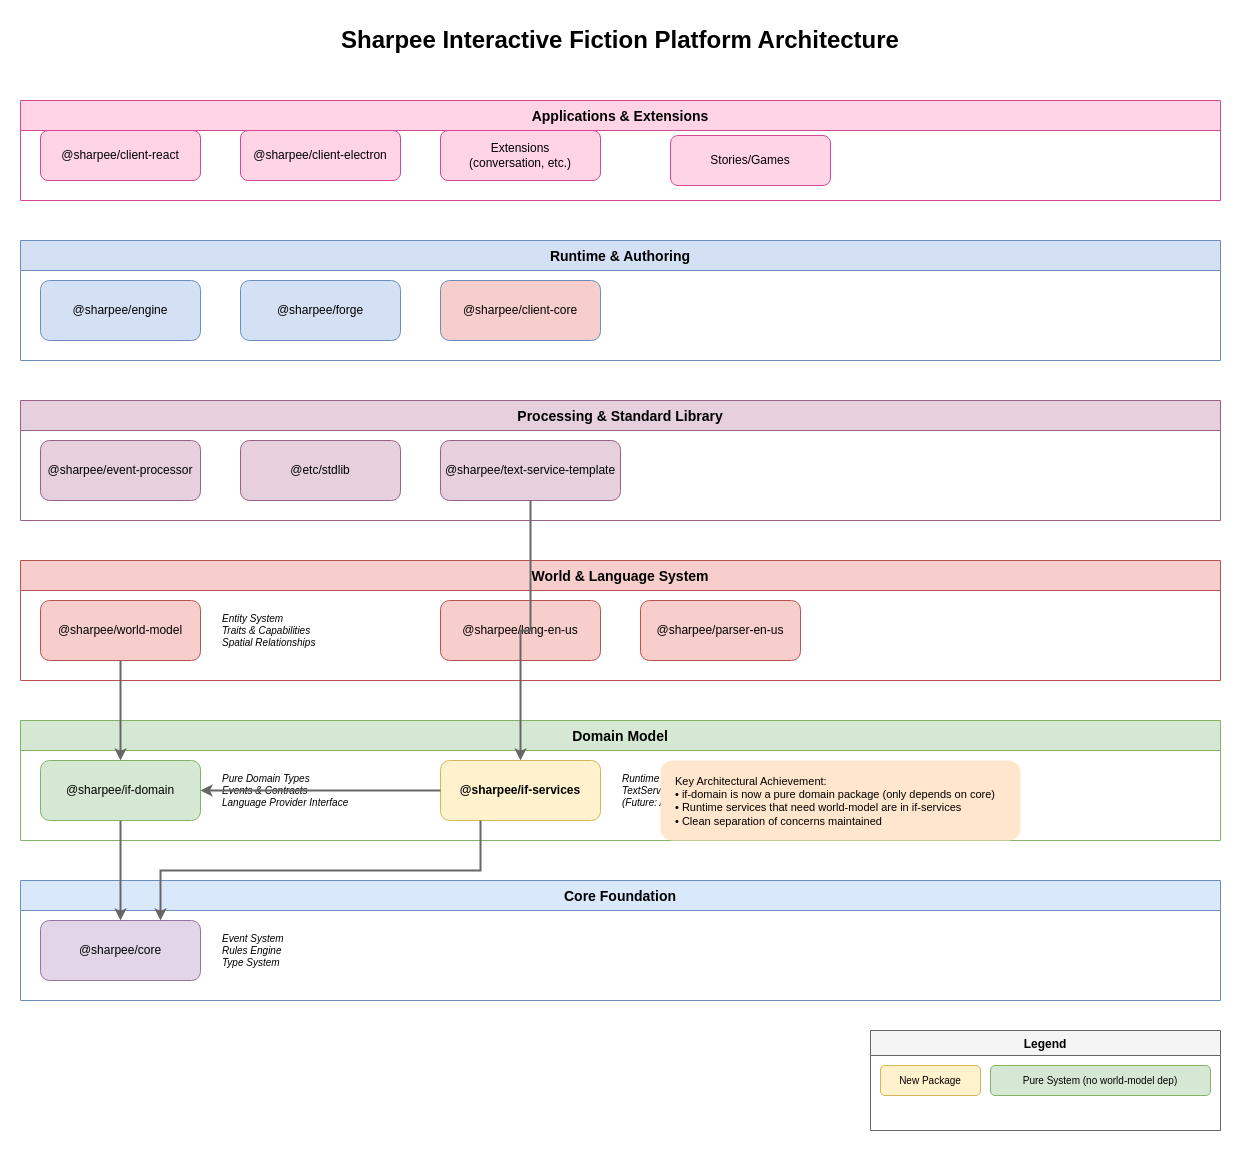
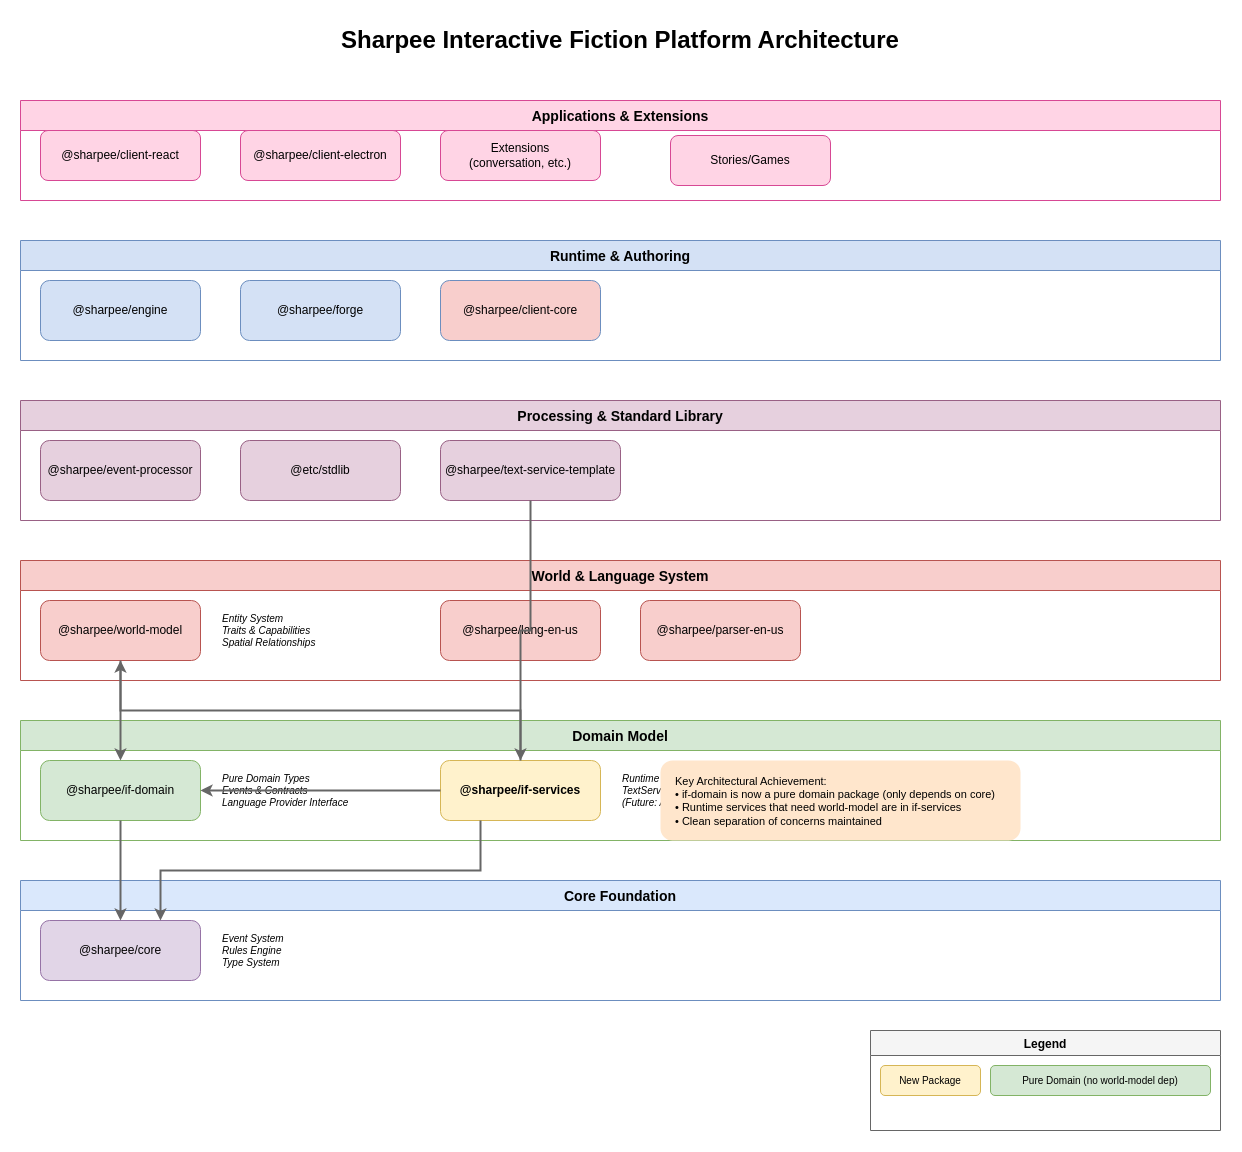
edge "@sharpee/if-services" -> "@sharpee/world-model": added
node "Pure System (no world-model dep)": label "Pure System (no world-model dep)" -> "Pure Domain (no world-model dep)"
